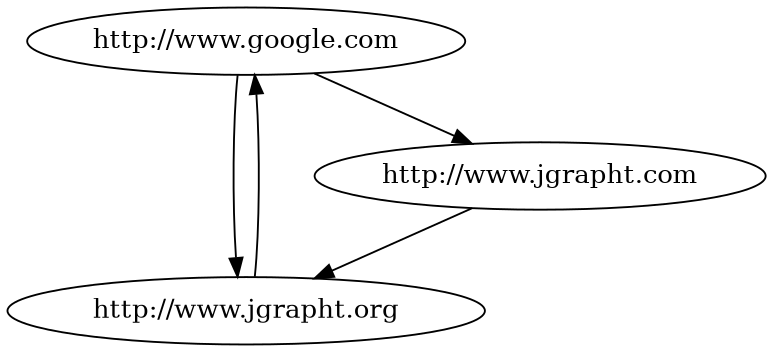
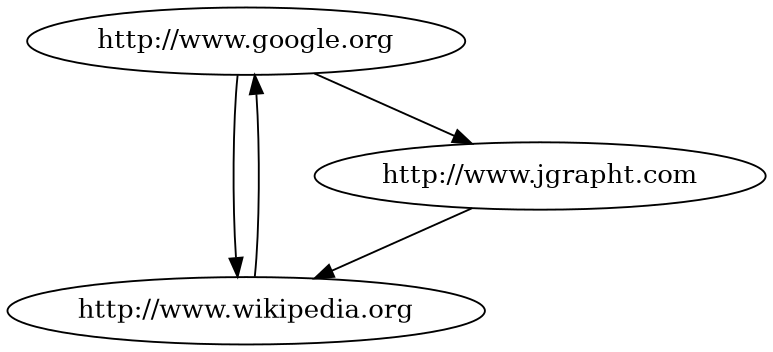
node "http://www.google.com": label "http://www.google.com" -> "http://www.google.org"
node "http://www.jgrapht.org": label "http://www.jgrapht.org" -> "http://www.wikipedia.org"
